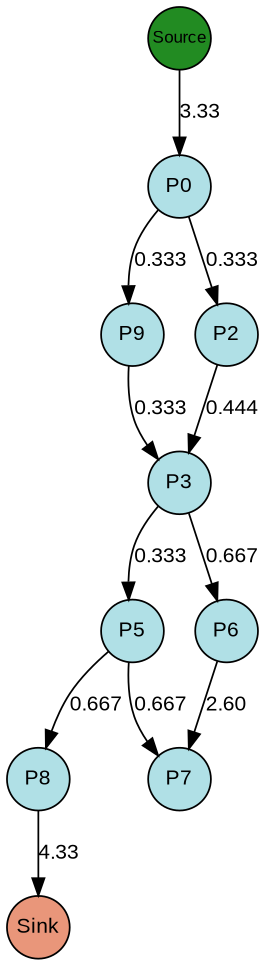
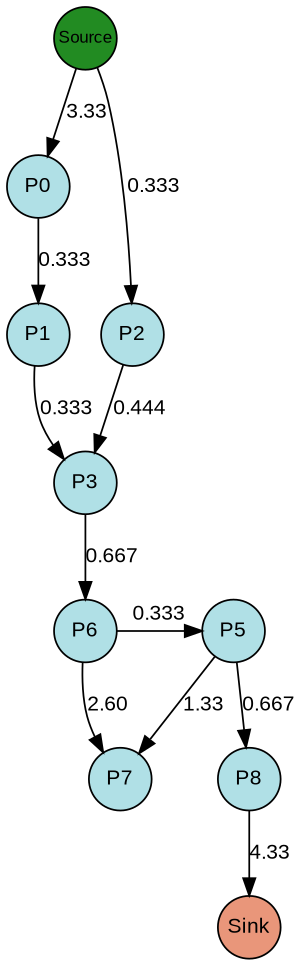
edge "P0" -> "P2": now "Source" -> "P2"
node "P9": label "P9" -> "P1"
edge "P3" -> "P5": now "P6" -> "P5"
edge "P5" -> "P7": label "0.667" -> "1.33"
